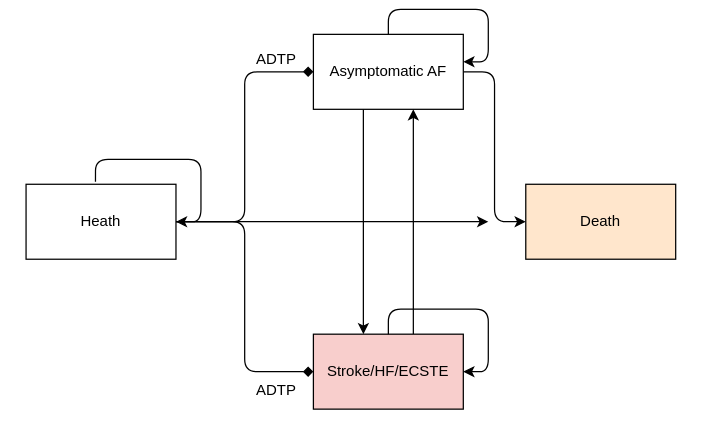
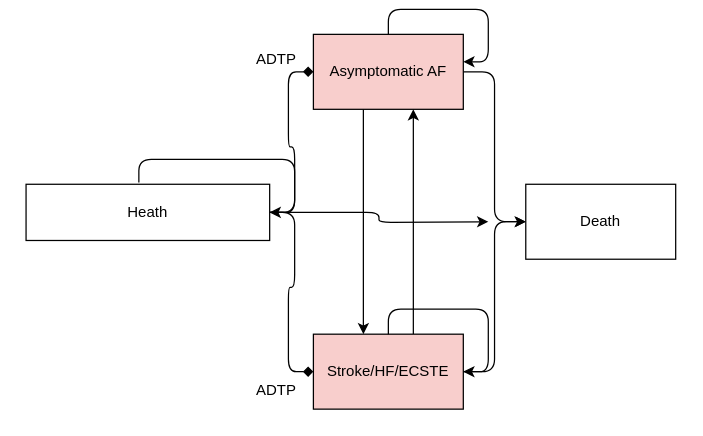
node "Asymptomatic AF": fillcolor #ffffff -> #f8cecc
edge "Asymptomatic AF" -> "Death": arrowhead classic -> open
node "Heath": size 150x75 -> 244x56
node "Death": fillcolor #ffe6cc -> #ffffff
edge "Stroke/HF/ECSTE" -> "Death": added
